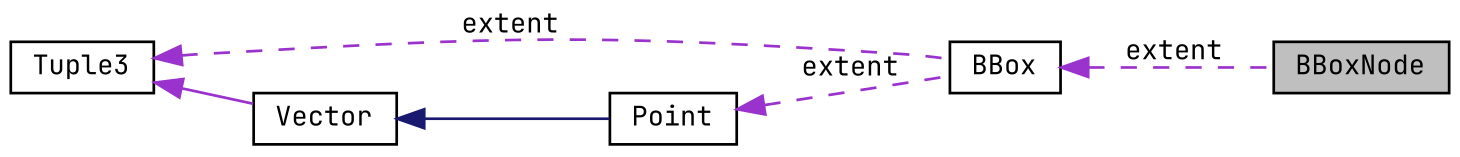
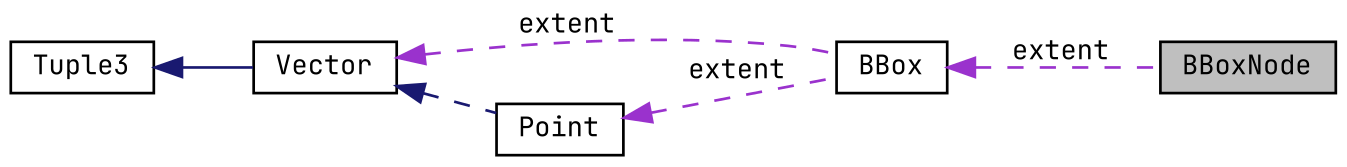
edge "BBox" -> "Tuple3": now "BBox" -> "Vector"
edge "Vector" -> "Tuple3": color darkorchid3 -> midnightblue
edge "Point" -> "Vector": style solid -> dashed
